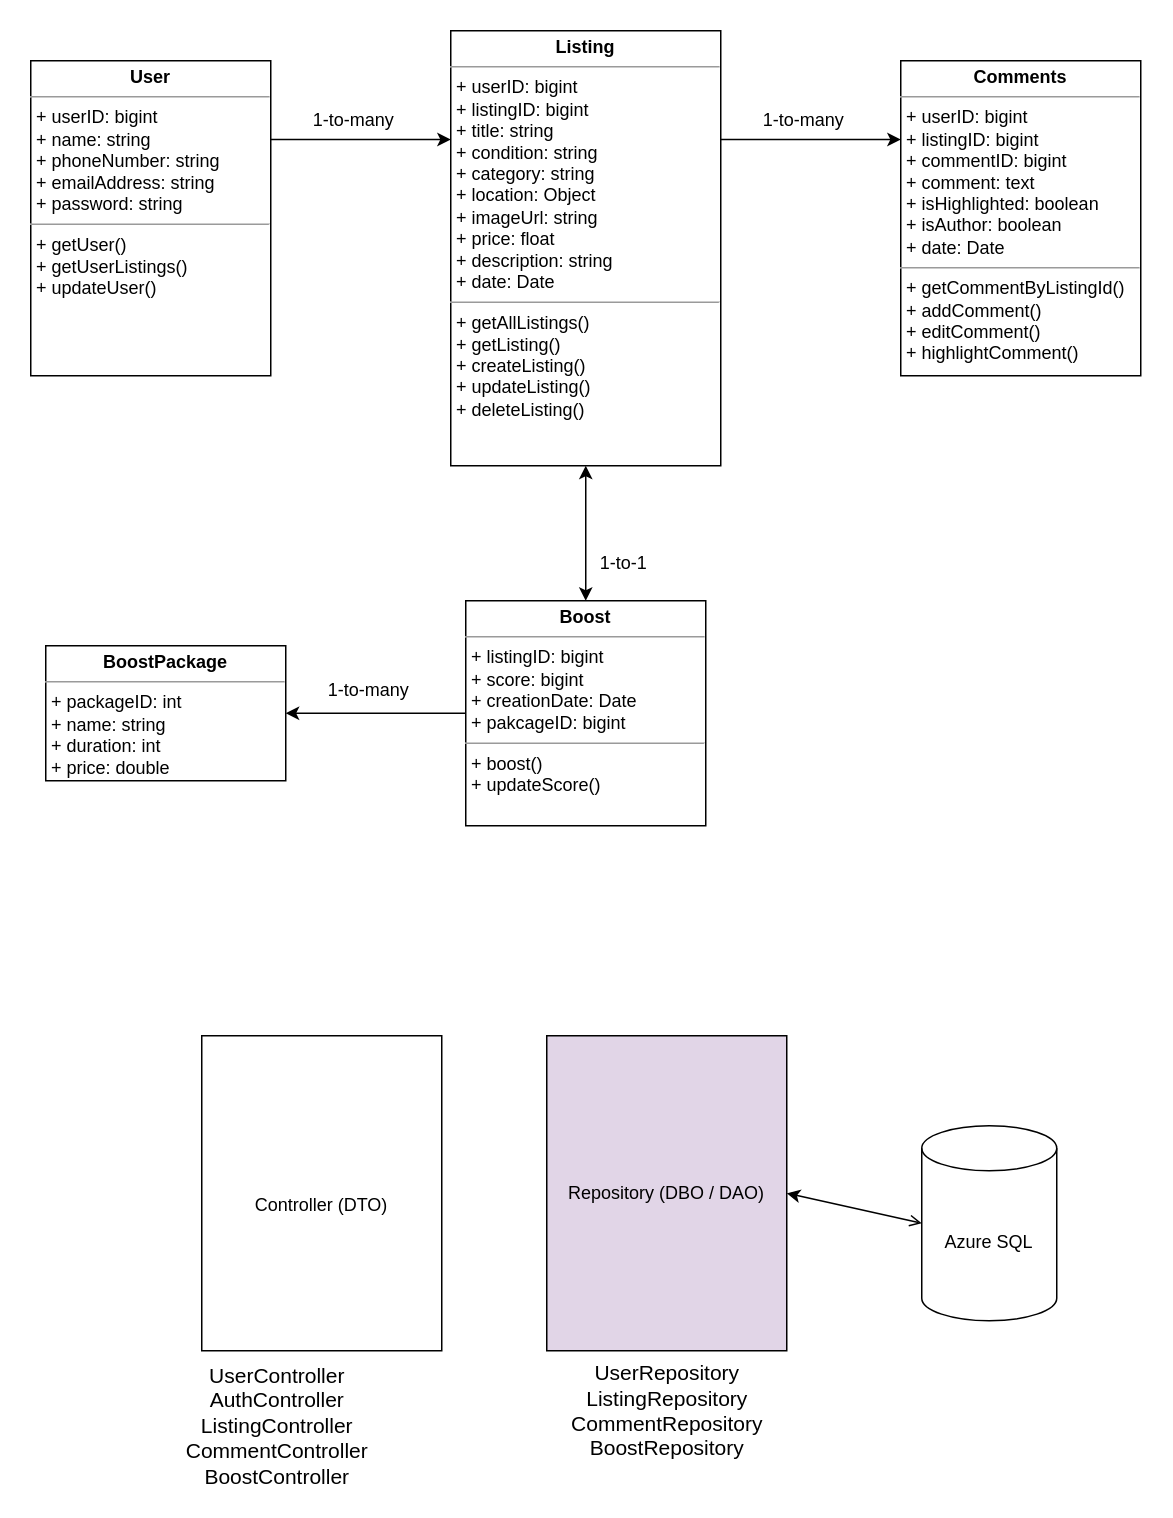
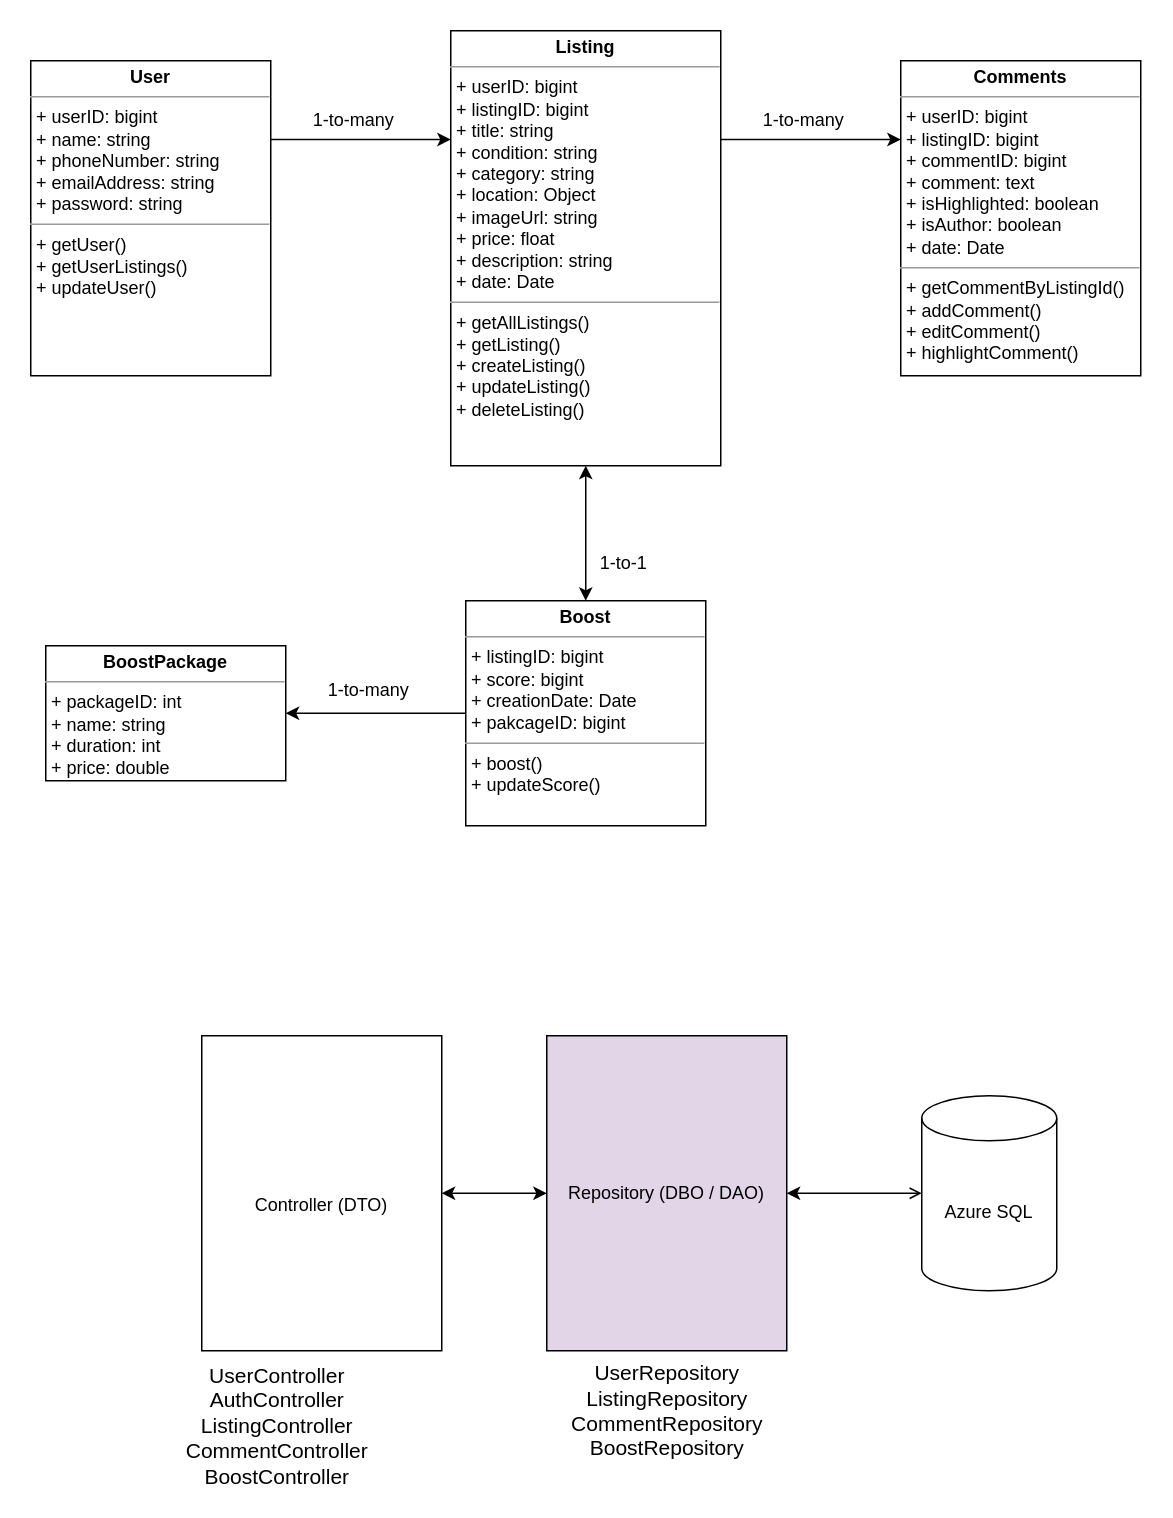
edge "Controller (DTO)" -- "Repository (DBO / DAO)": added
node "Azure SQL": moved (989, 1223) -> (989, 1193)
